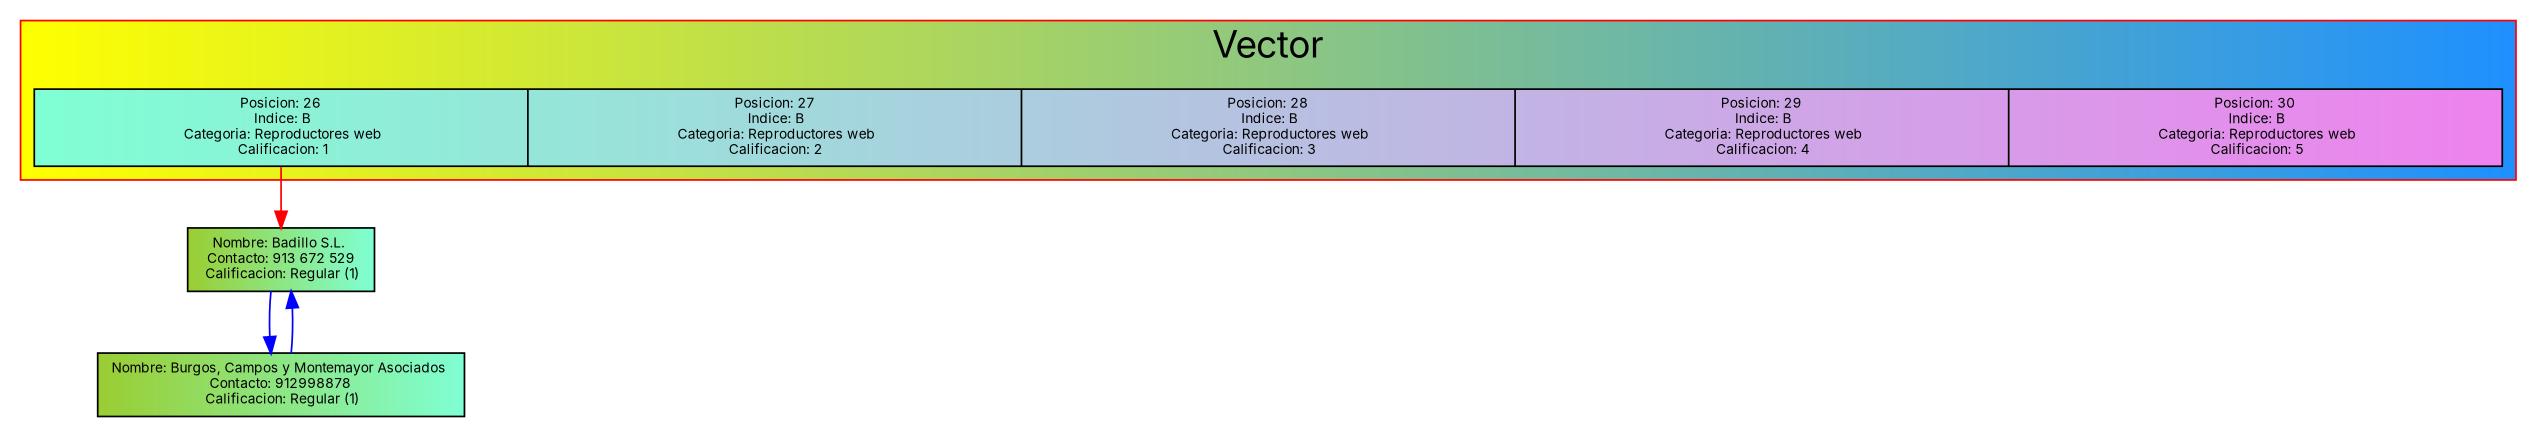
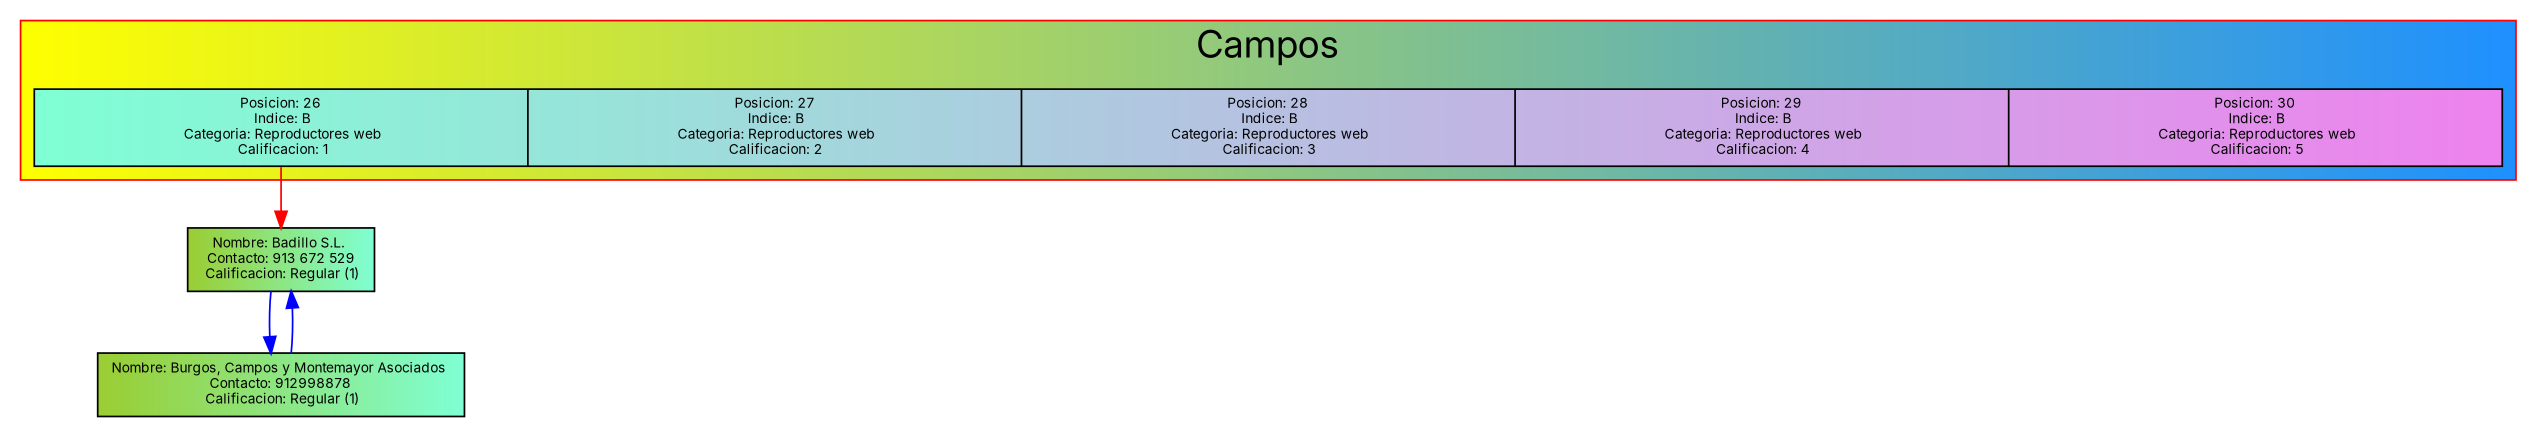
cluster "Vector": label "Vector" -> "Campos"
